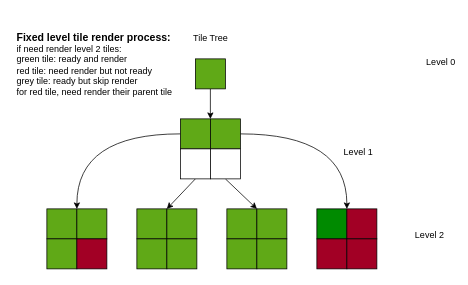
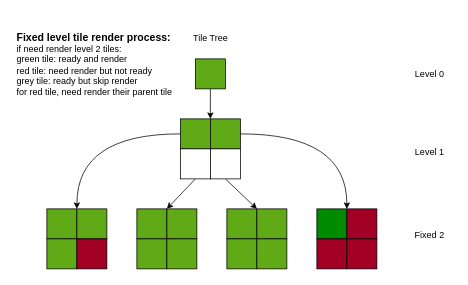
node "Level 0": moved (441, 63) -> (429, 74)
node "Level 1": moved (358, 153) -> (429, 153)
node "Level 2": label "Level 2" -> "Fixed 2"
